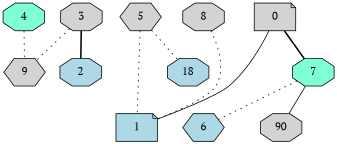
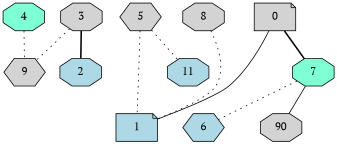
node "18": label "18" -> "11"
